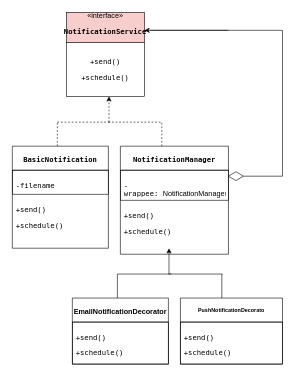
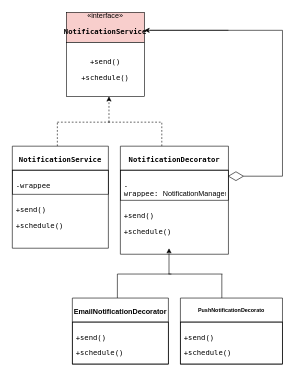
node "BasicNotification": label "BasicNotification" -> "NotificationService"
node "NotificationManager": label "NotificationManager" -> "NotificationDecorator"
node "-filename": label "-filename" -> "-wrappee"
